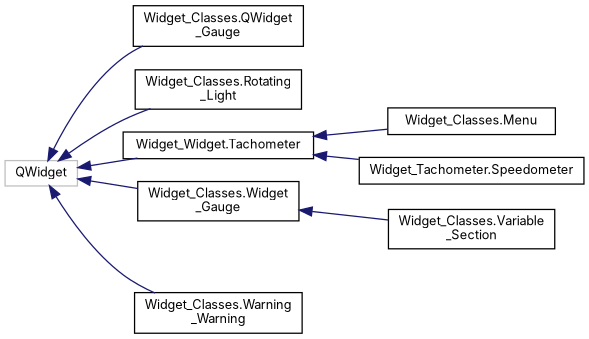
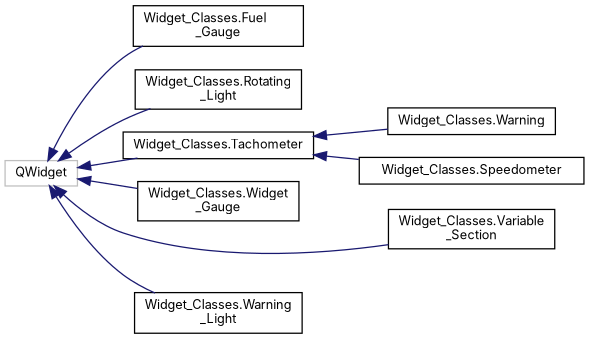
node "Widget_Classes.QWidget _Gauge": label "Widget_Classes.QWidget _Gauge" -> "Widget_Classes.Fuel _Gauge"
node "Widget_Classes.Menu": label "Widget_Classes.Menu" -> "Widget_Classes.Warning"
node "Widget_Widget.Tachometer": label "Widget_Widget.Tachometer" -> "Widget_Classes.Tachometer"
node "Widget_Tachometer.Speedometer": label "Widget_Tachometer.Speedometer" -> "Widget_Classes.Speedometer"
edge "Widget_Classes.Variable _Section" -> "Widget_Classes.Widget _Gauge": now "Widget_Classes.Variable _Section" -> "QWidget"
node "Widget_Classes.Warning _Warning": label "Widget_Classes.Warning _Warning" -> "Widget_Classes.Warning _Light"
